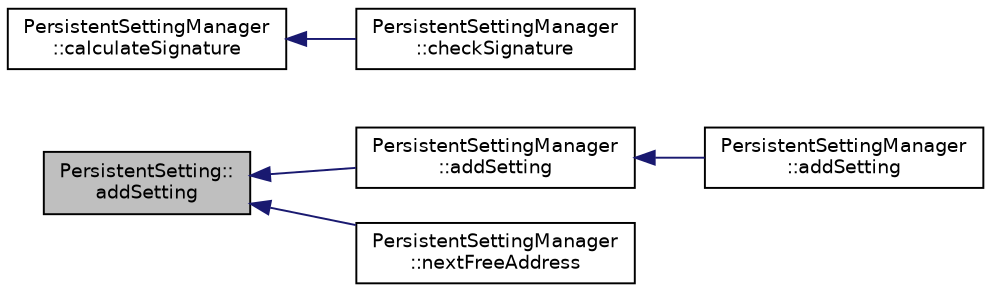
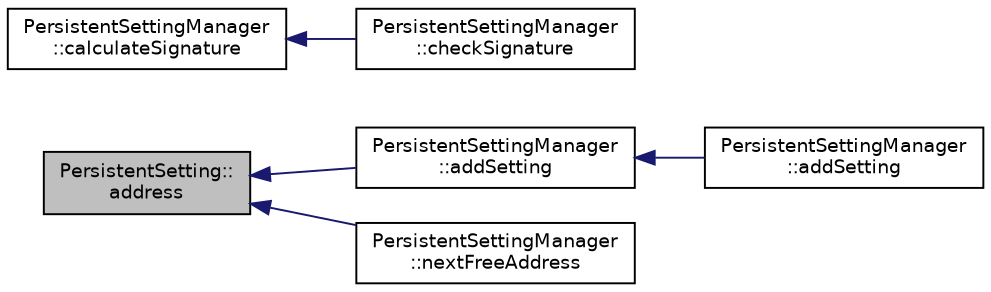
node "PersistentSetting:: addSetting": label "PersistentSetting:: addSetting" -> "PersistentSetting:: address"
